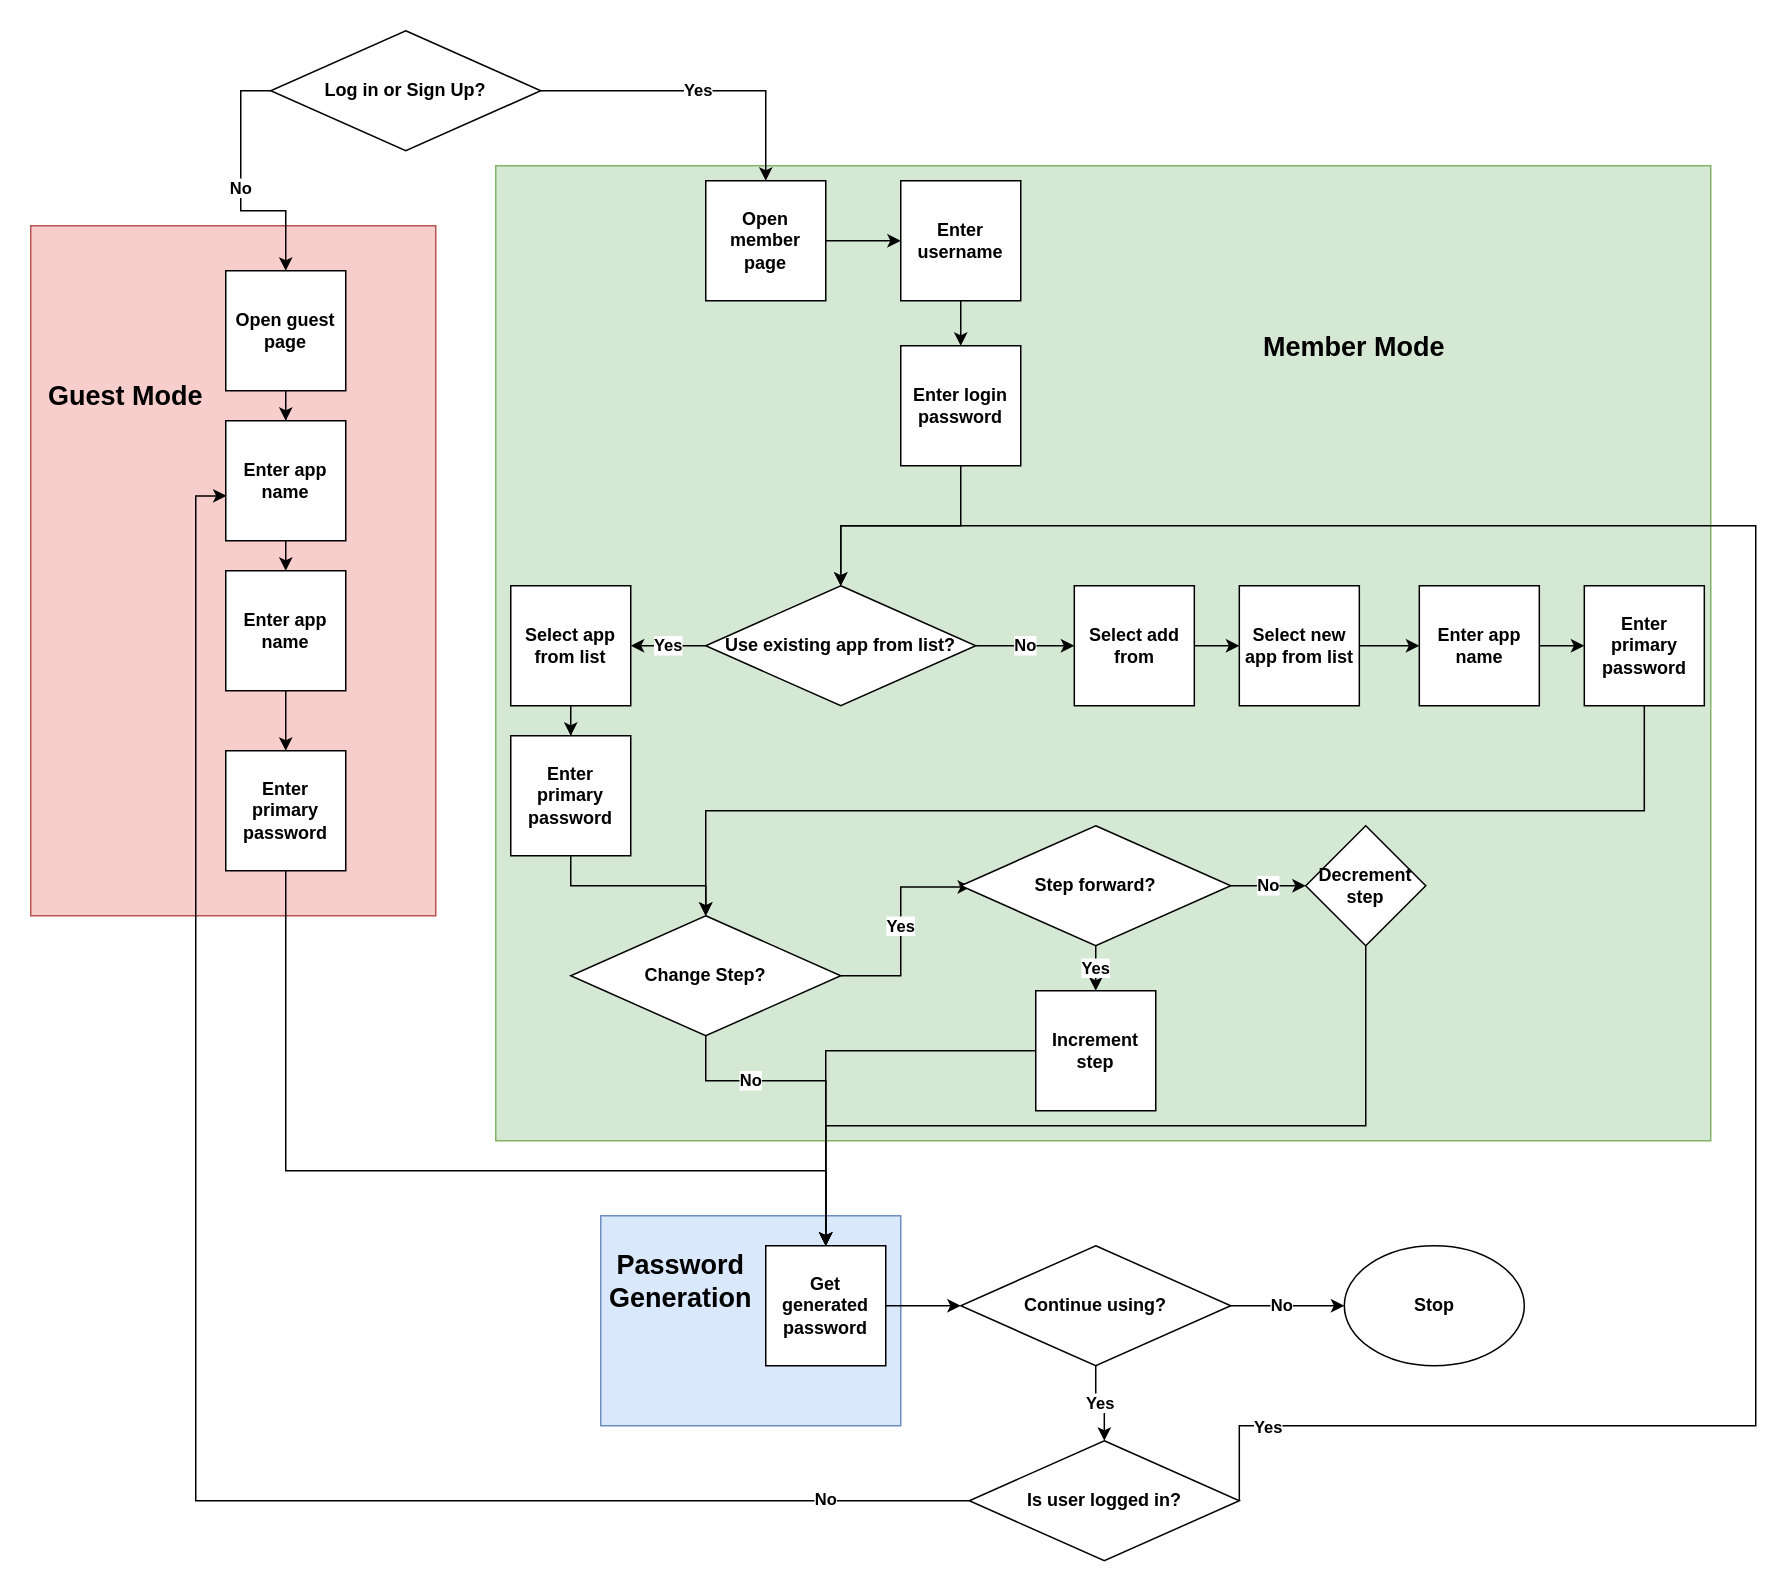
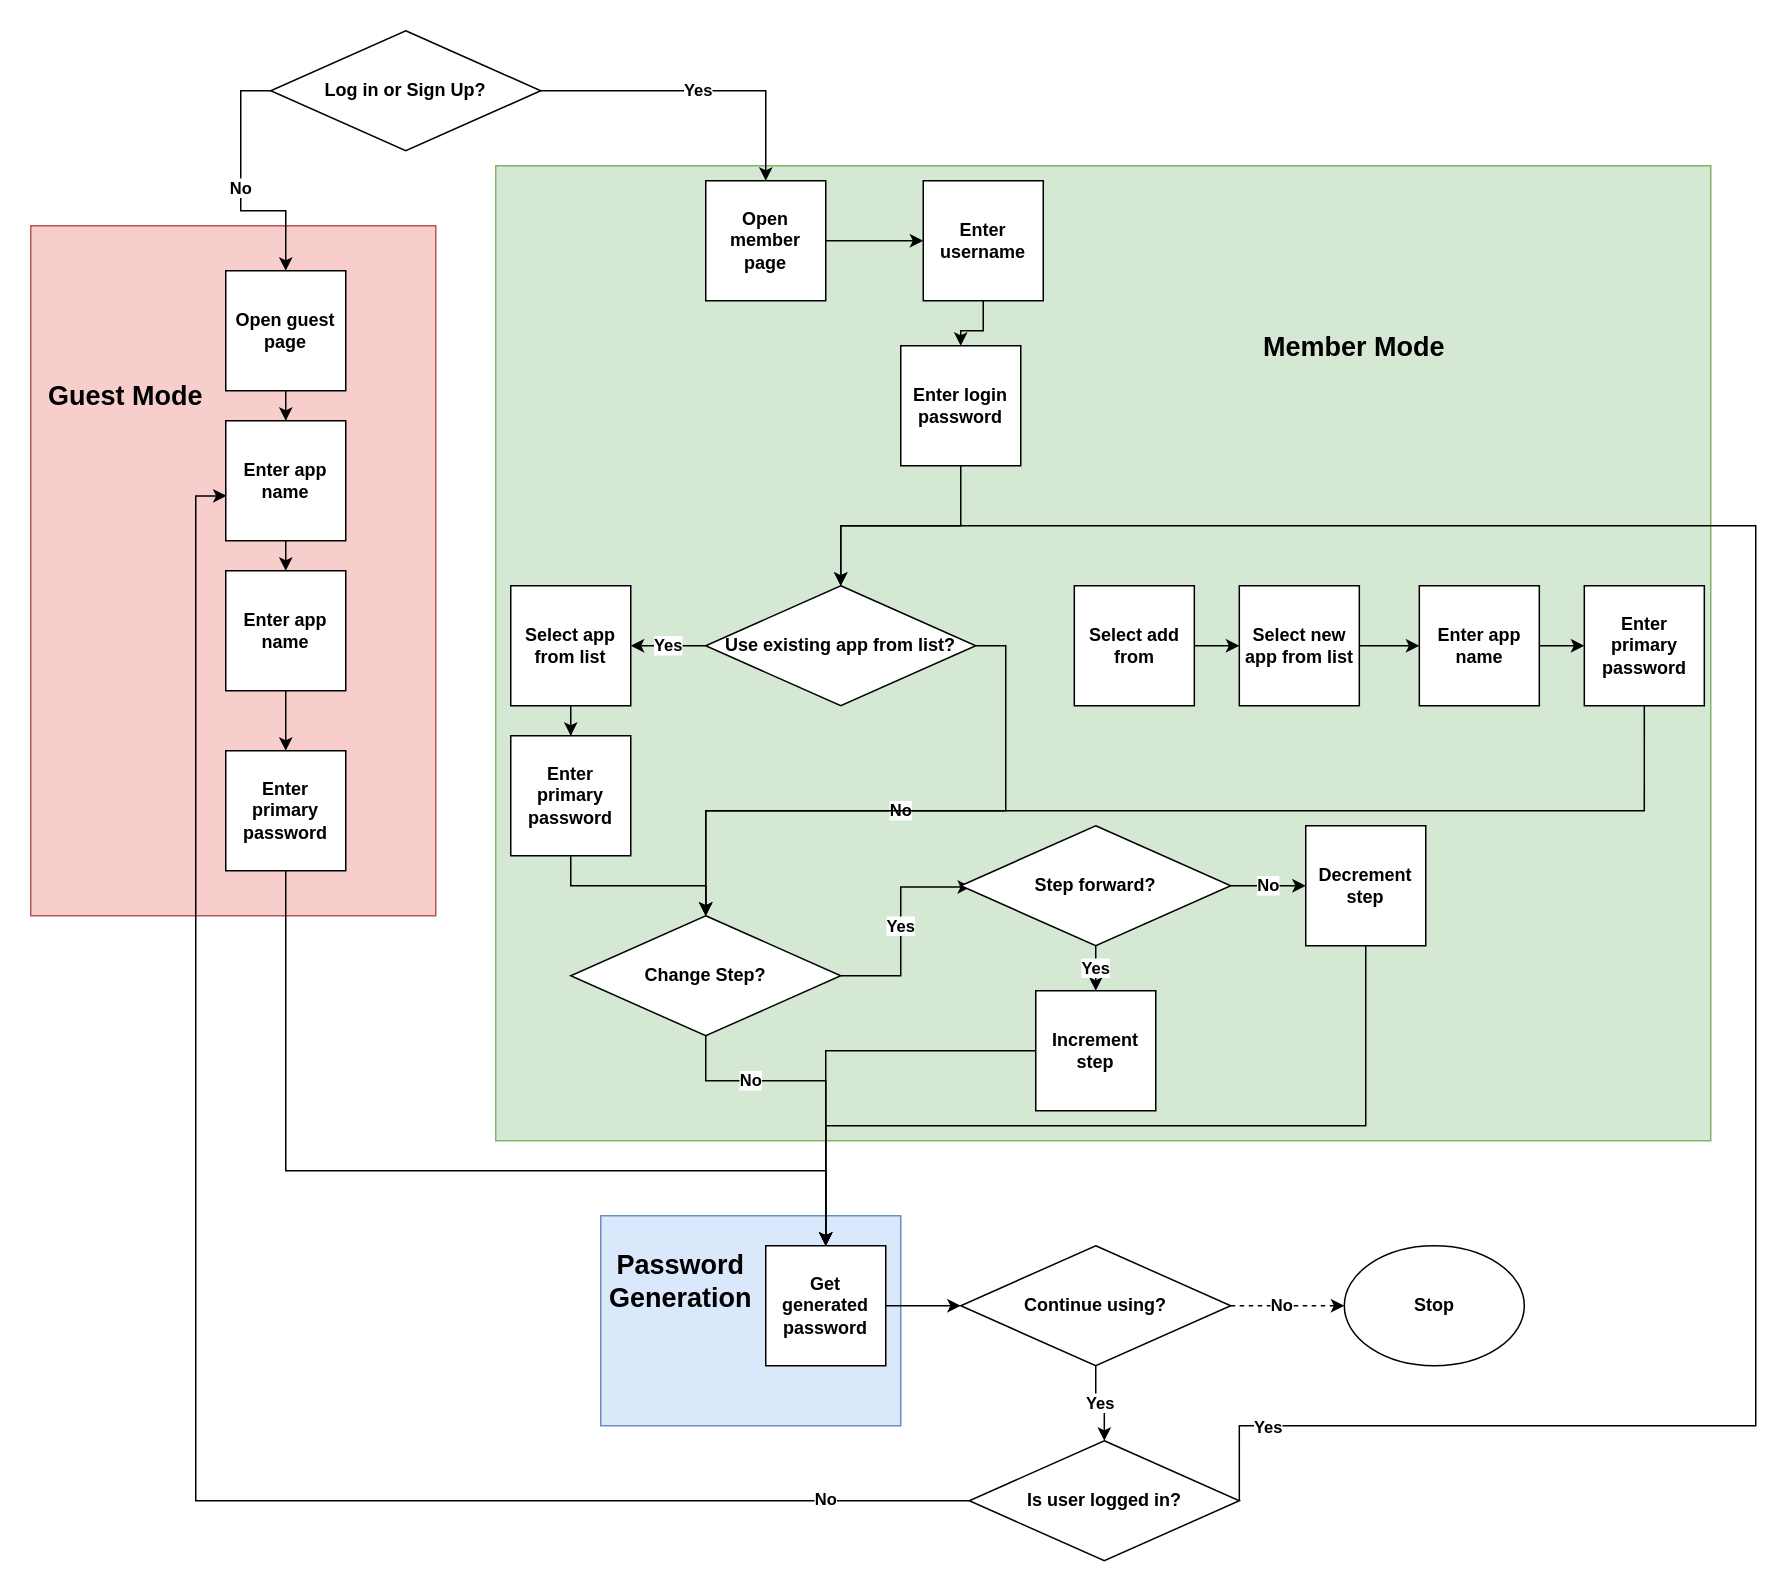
node "Enter username": moved (961, 241) -> (983, 241)
edge "Use existing app from list?" -> "Select add from": now "Use existing app from list?" -> "Change Step?"
node "Decrement step": shape diamond -> rectangle
edge "Continue using?" -> "Stop": style solid -> dashed
